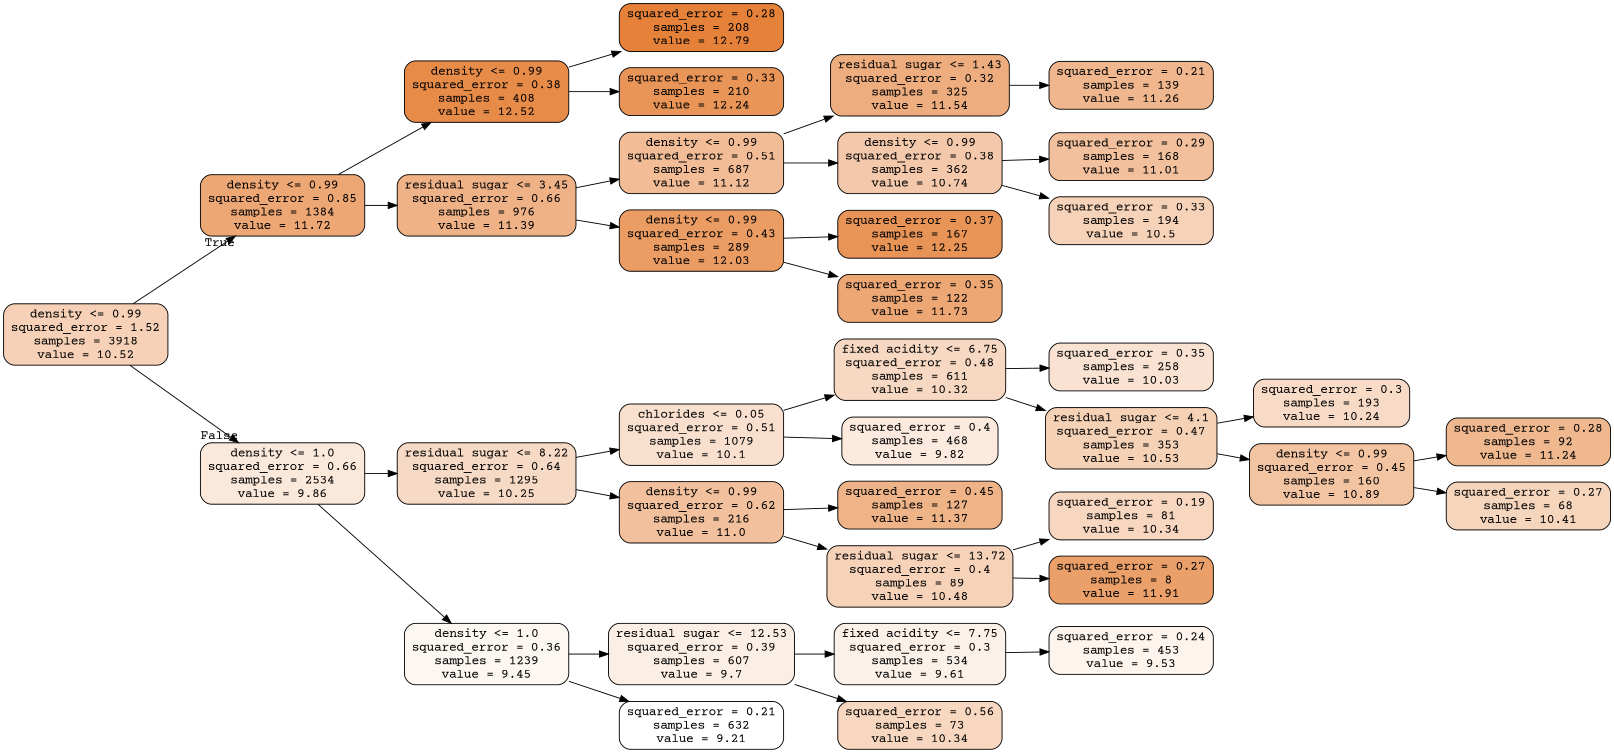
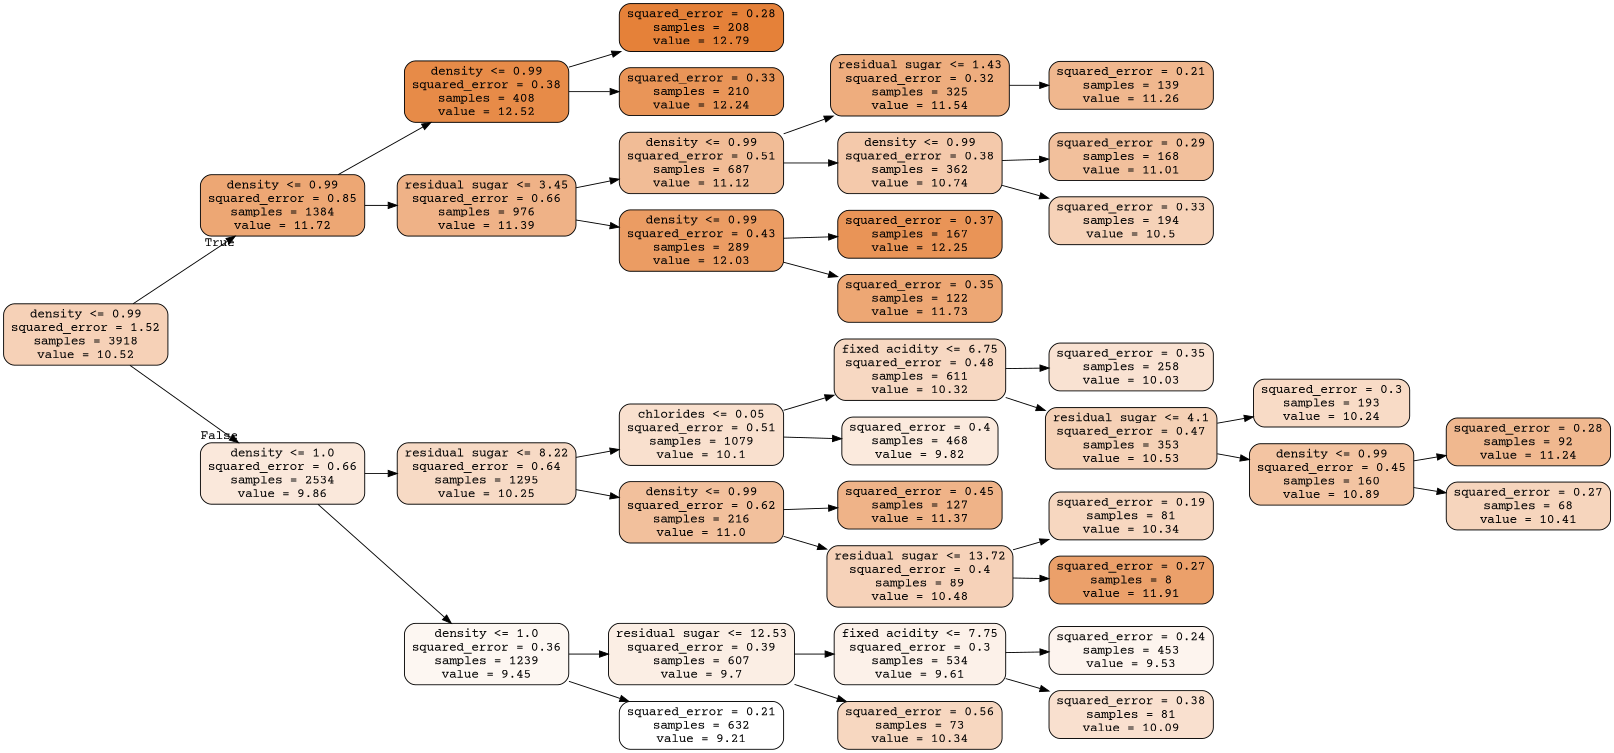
node "squared_error = 0.38 samples = 81 value = 10.09": added
